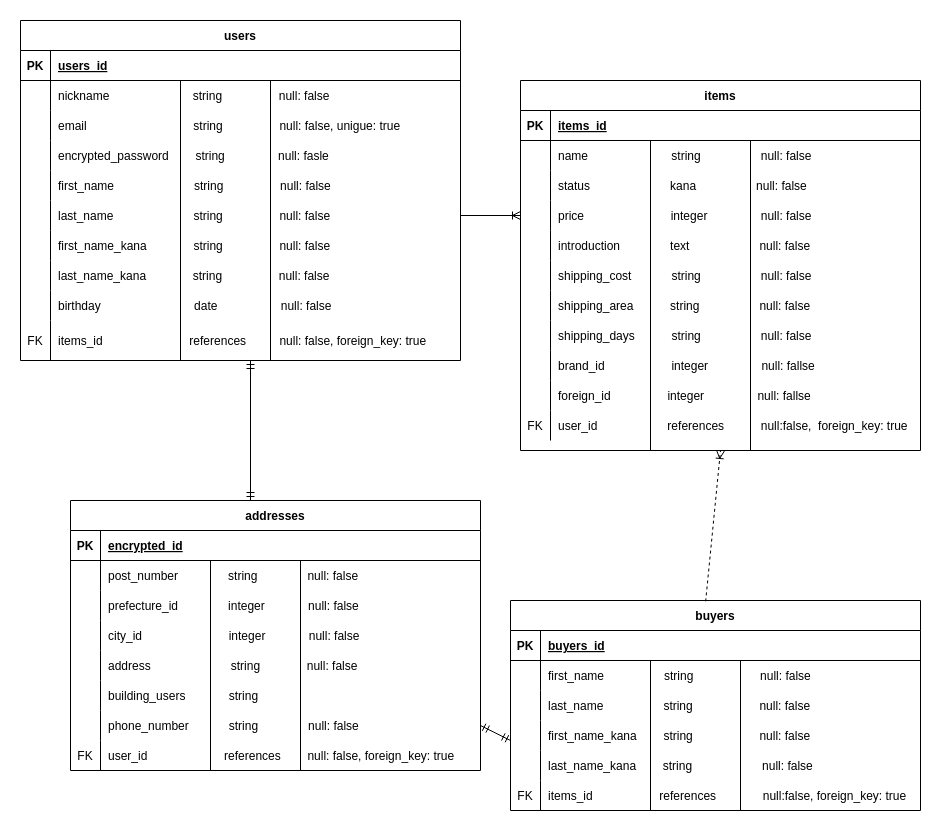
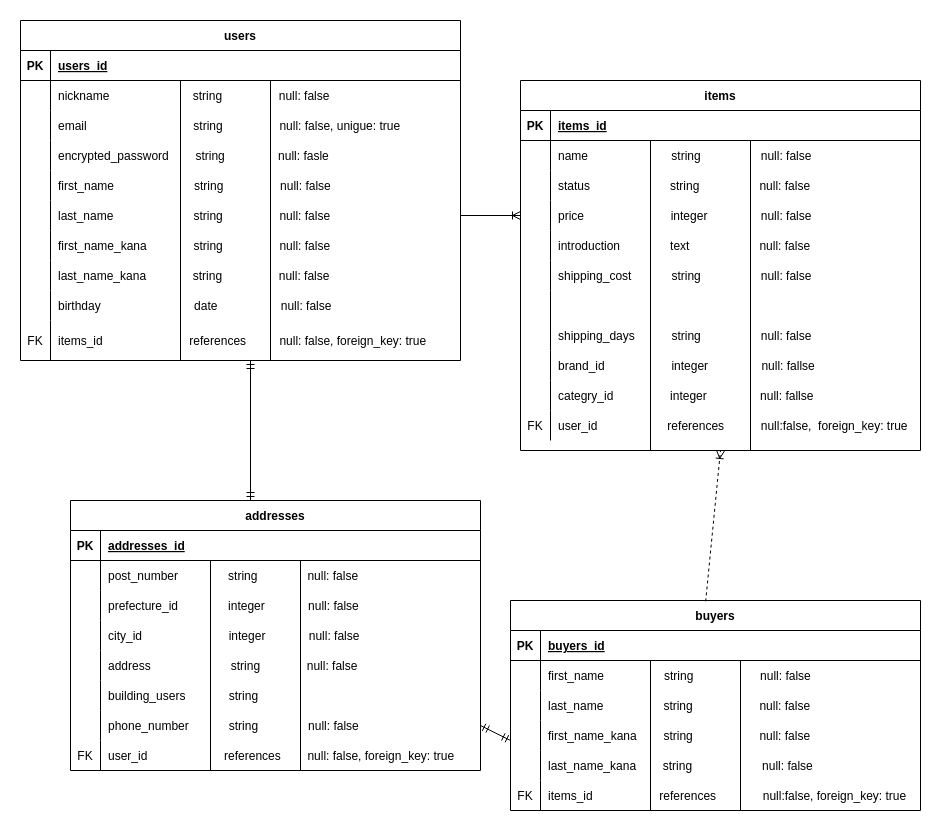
node "status kana null: false": label "status kana null: false" -> "status string null: false"
node "shipping_area string null: false": removed
node "foreign_id integer null: fallse": label "foreign_id integer null: fallse" -> "categry_id integer null: fallse"
node "encrypted_id": label "encrypted_id" -> "addresses_id"
